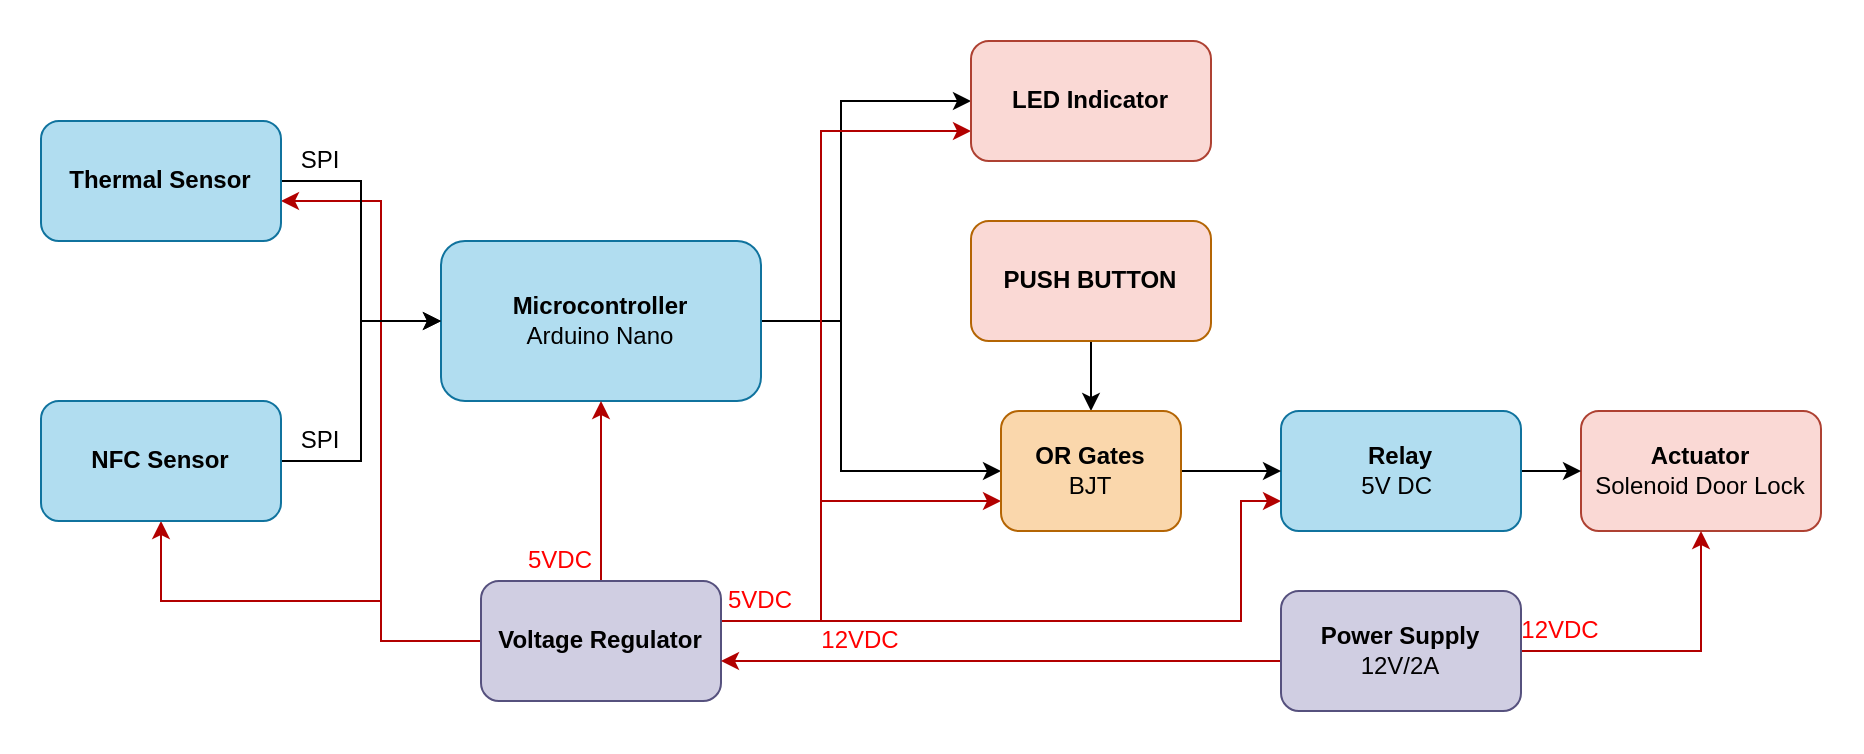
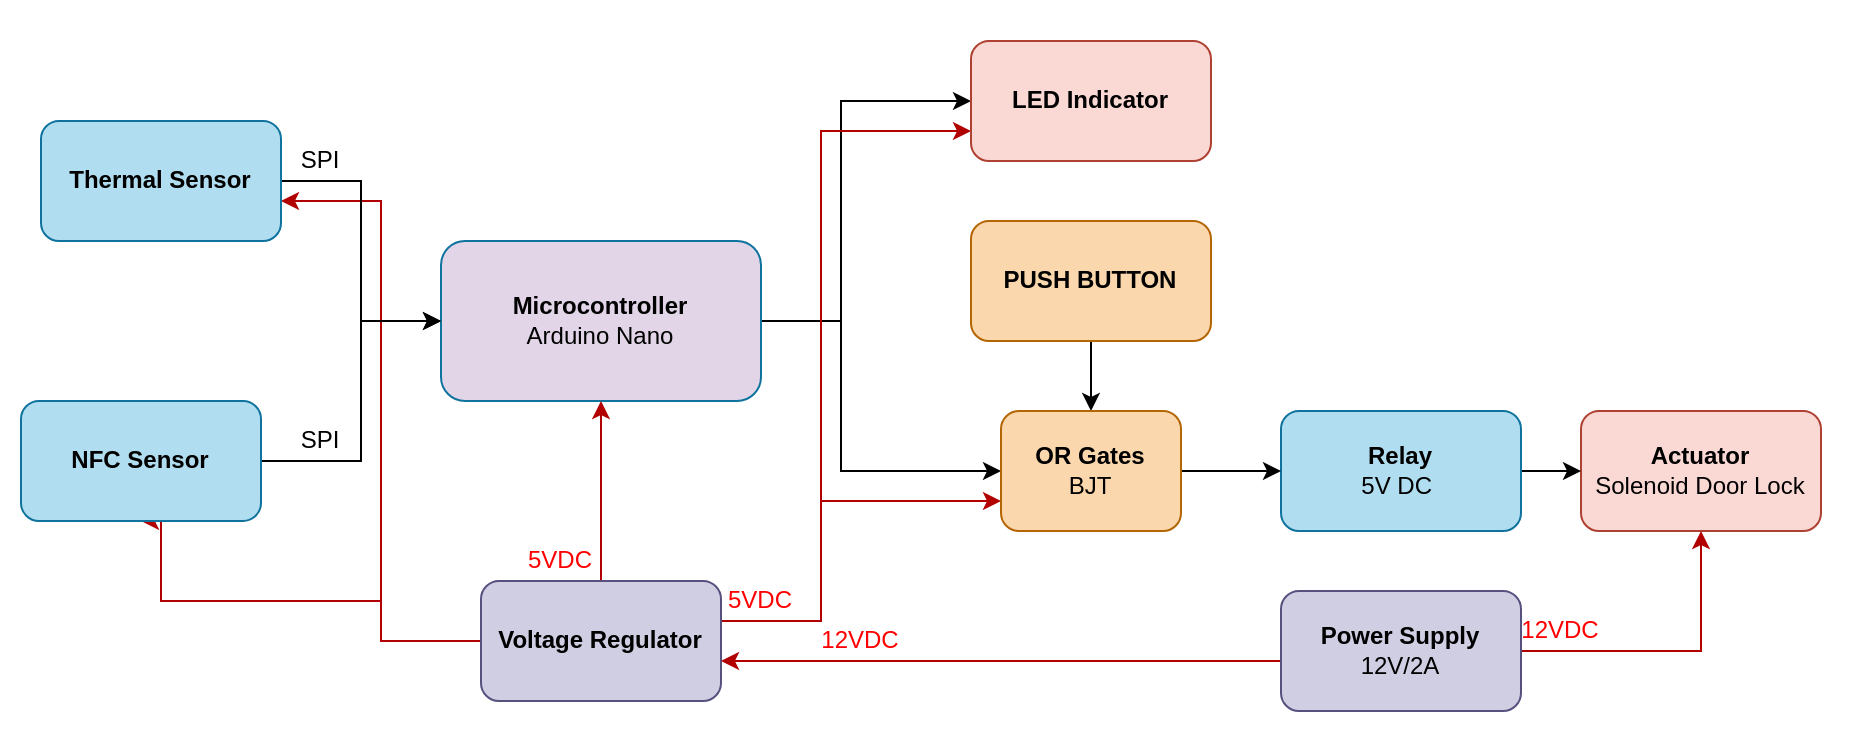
node "PUSH BUTTON": fillcolor #fad9d5 -> #fad7ac
node "Microcontroller Arduino Nano": fillcolor #b1ddf0 -> #e1d5e7
node "NFC Sensor": moved (161, 461) -> (141, 461)
edge "Voltage Regulator" -> "Relay 5V DC": removed
